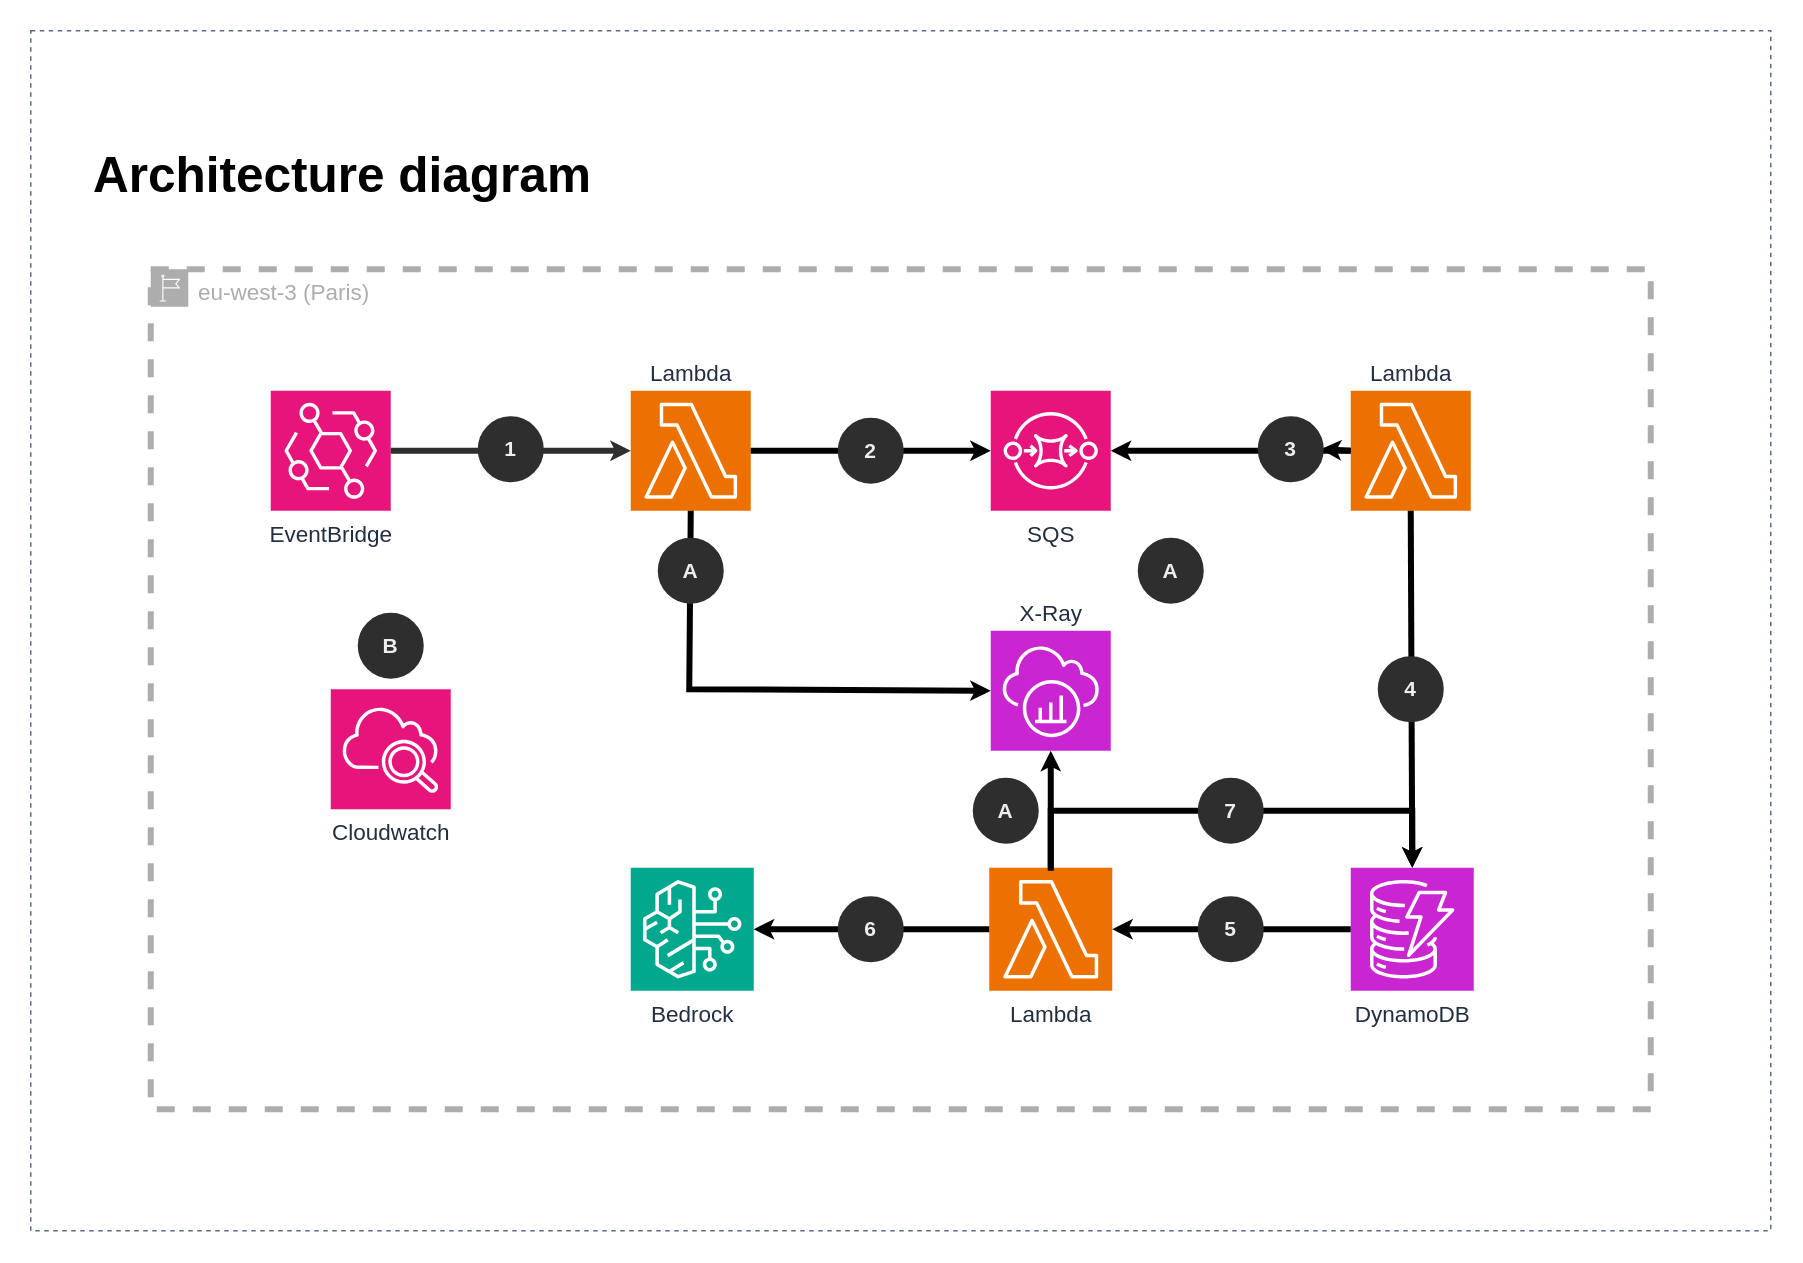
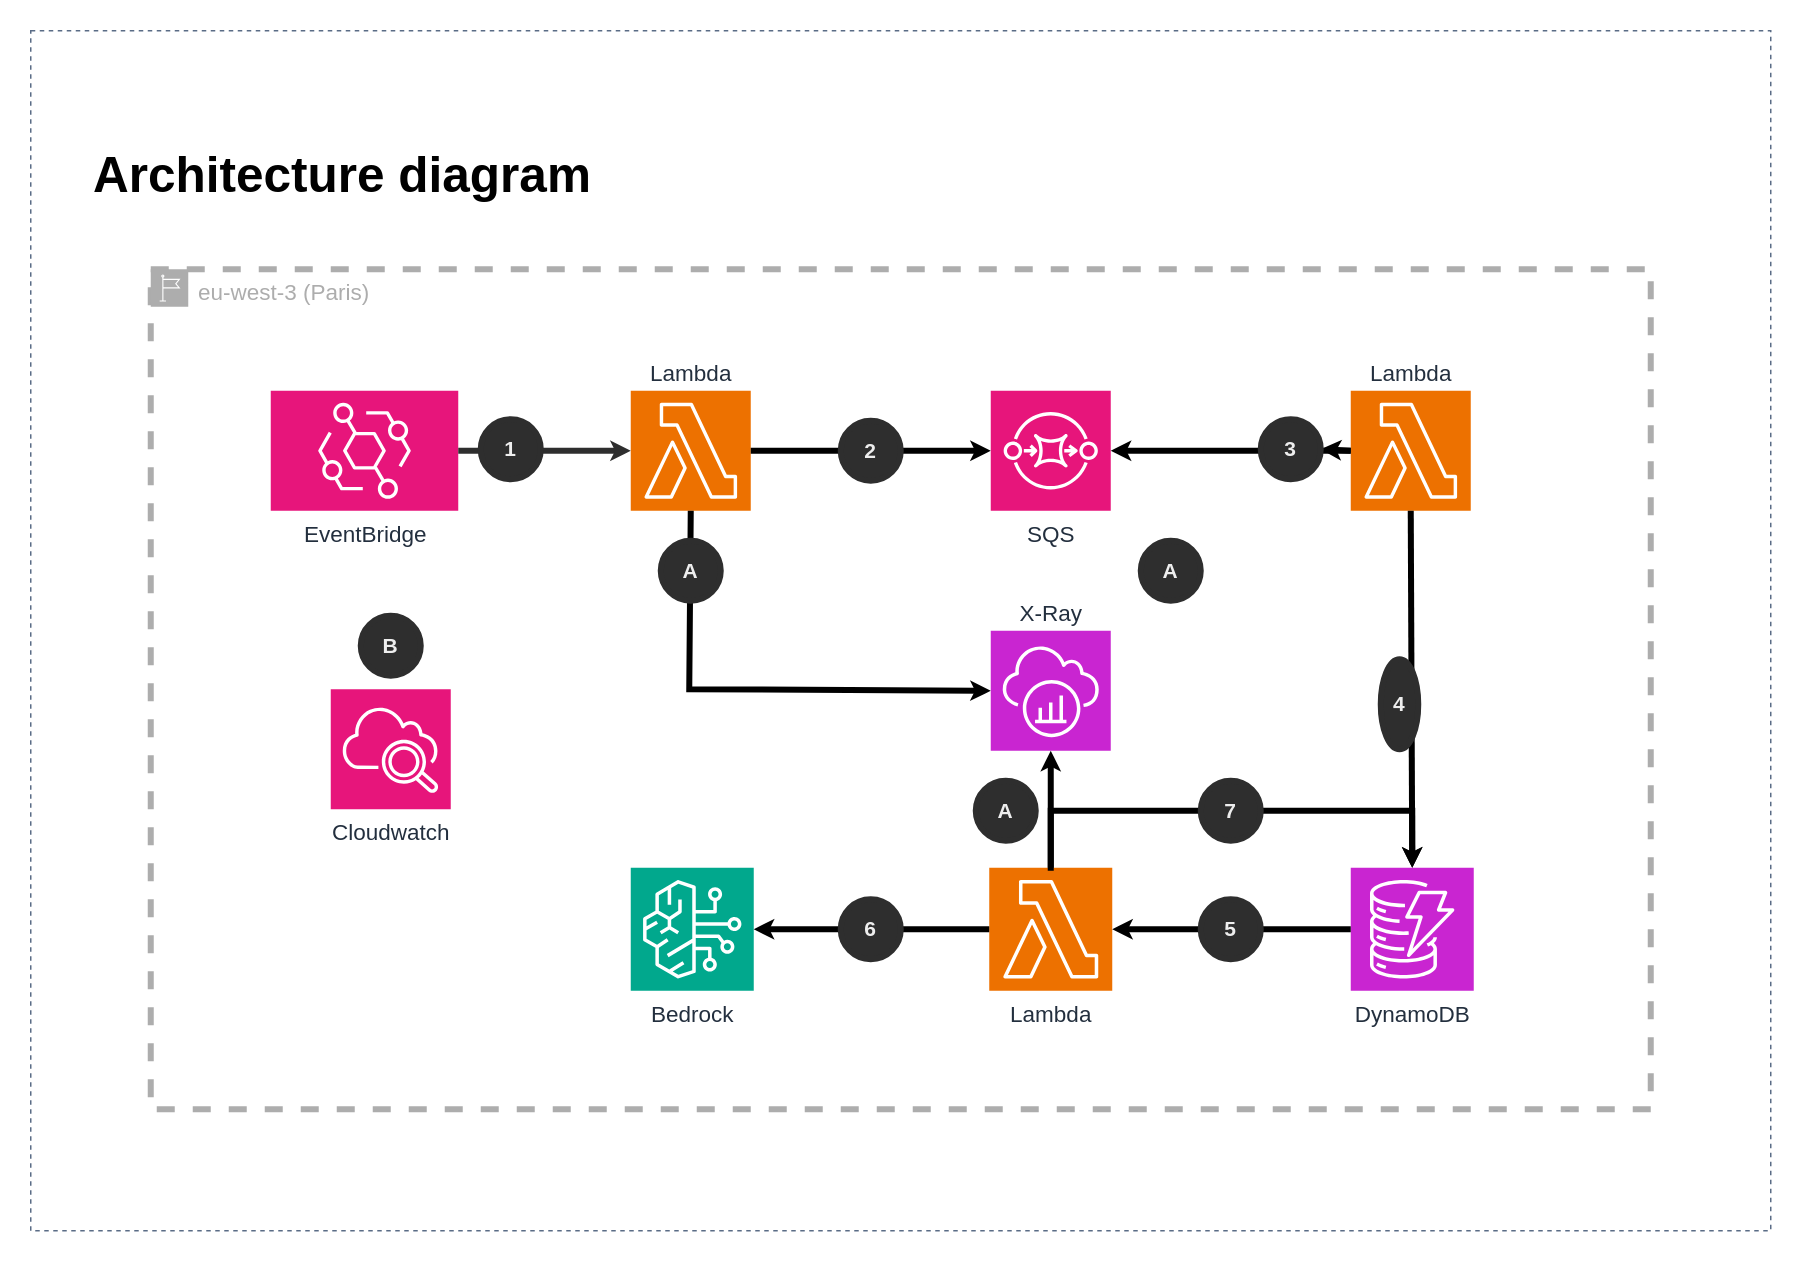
node "EventBridge": size 120x120 -> 188x120
node "4": size 60x60 -> 38x90
